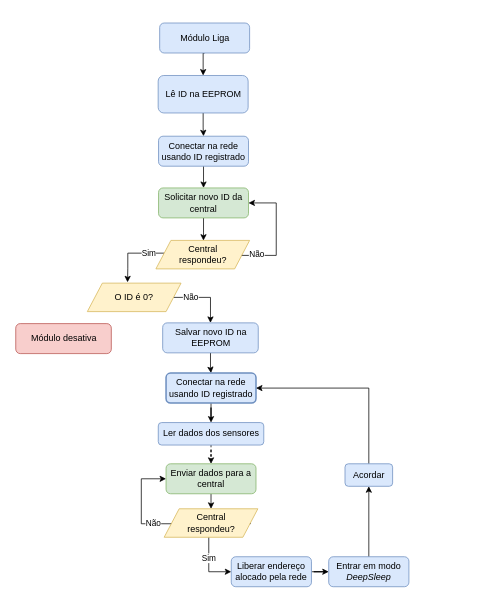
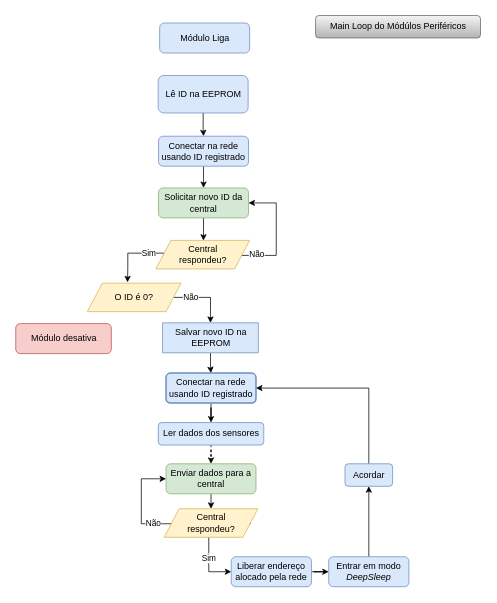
node "Main Loop do Módúlos Periféricos": added
edge "Módulo Liga" -> "Lê ID na EEPROM": removed
node "Salvar novo ID na EEPROM": shape rounded rectangle -> rectangle
